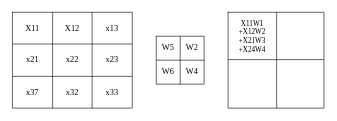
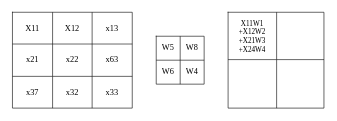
node "W2": label "W2" -> "W8"
node "x23": label "x23" -> "x63"
